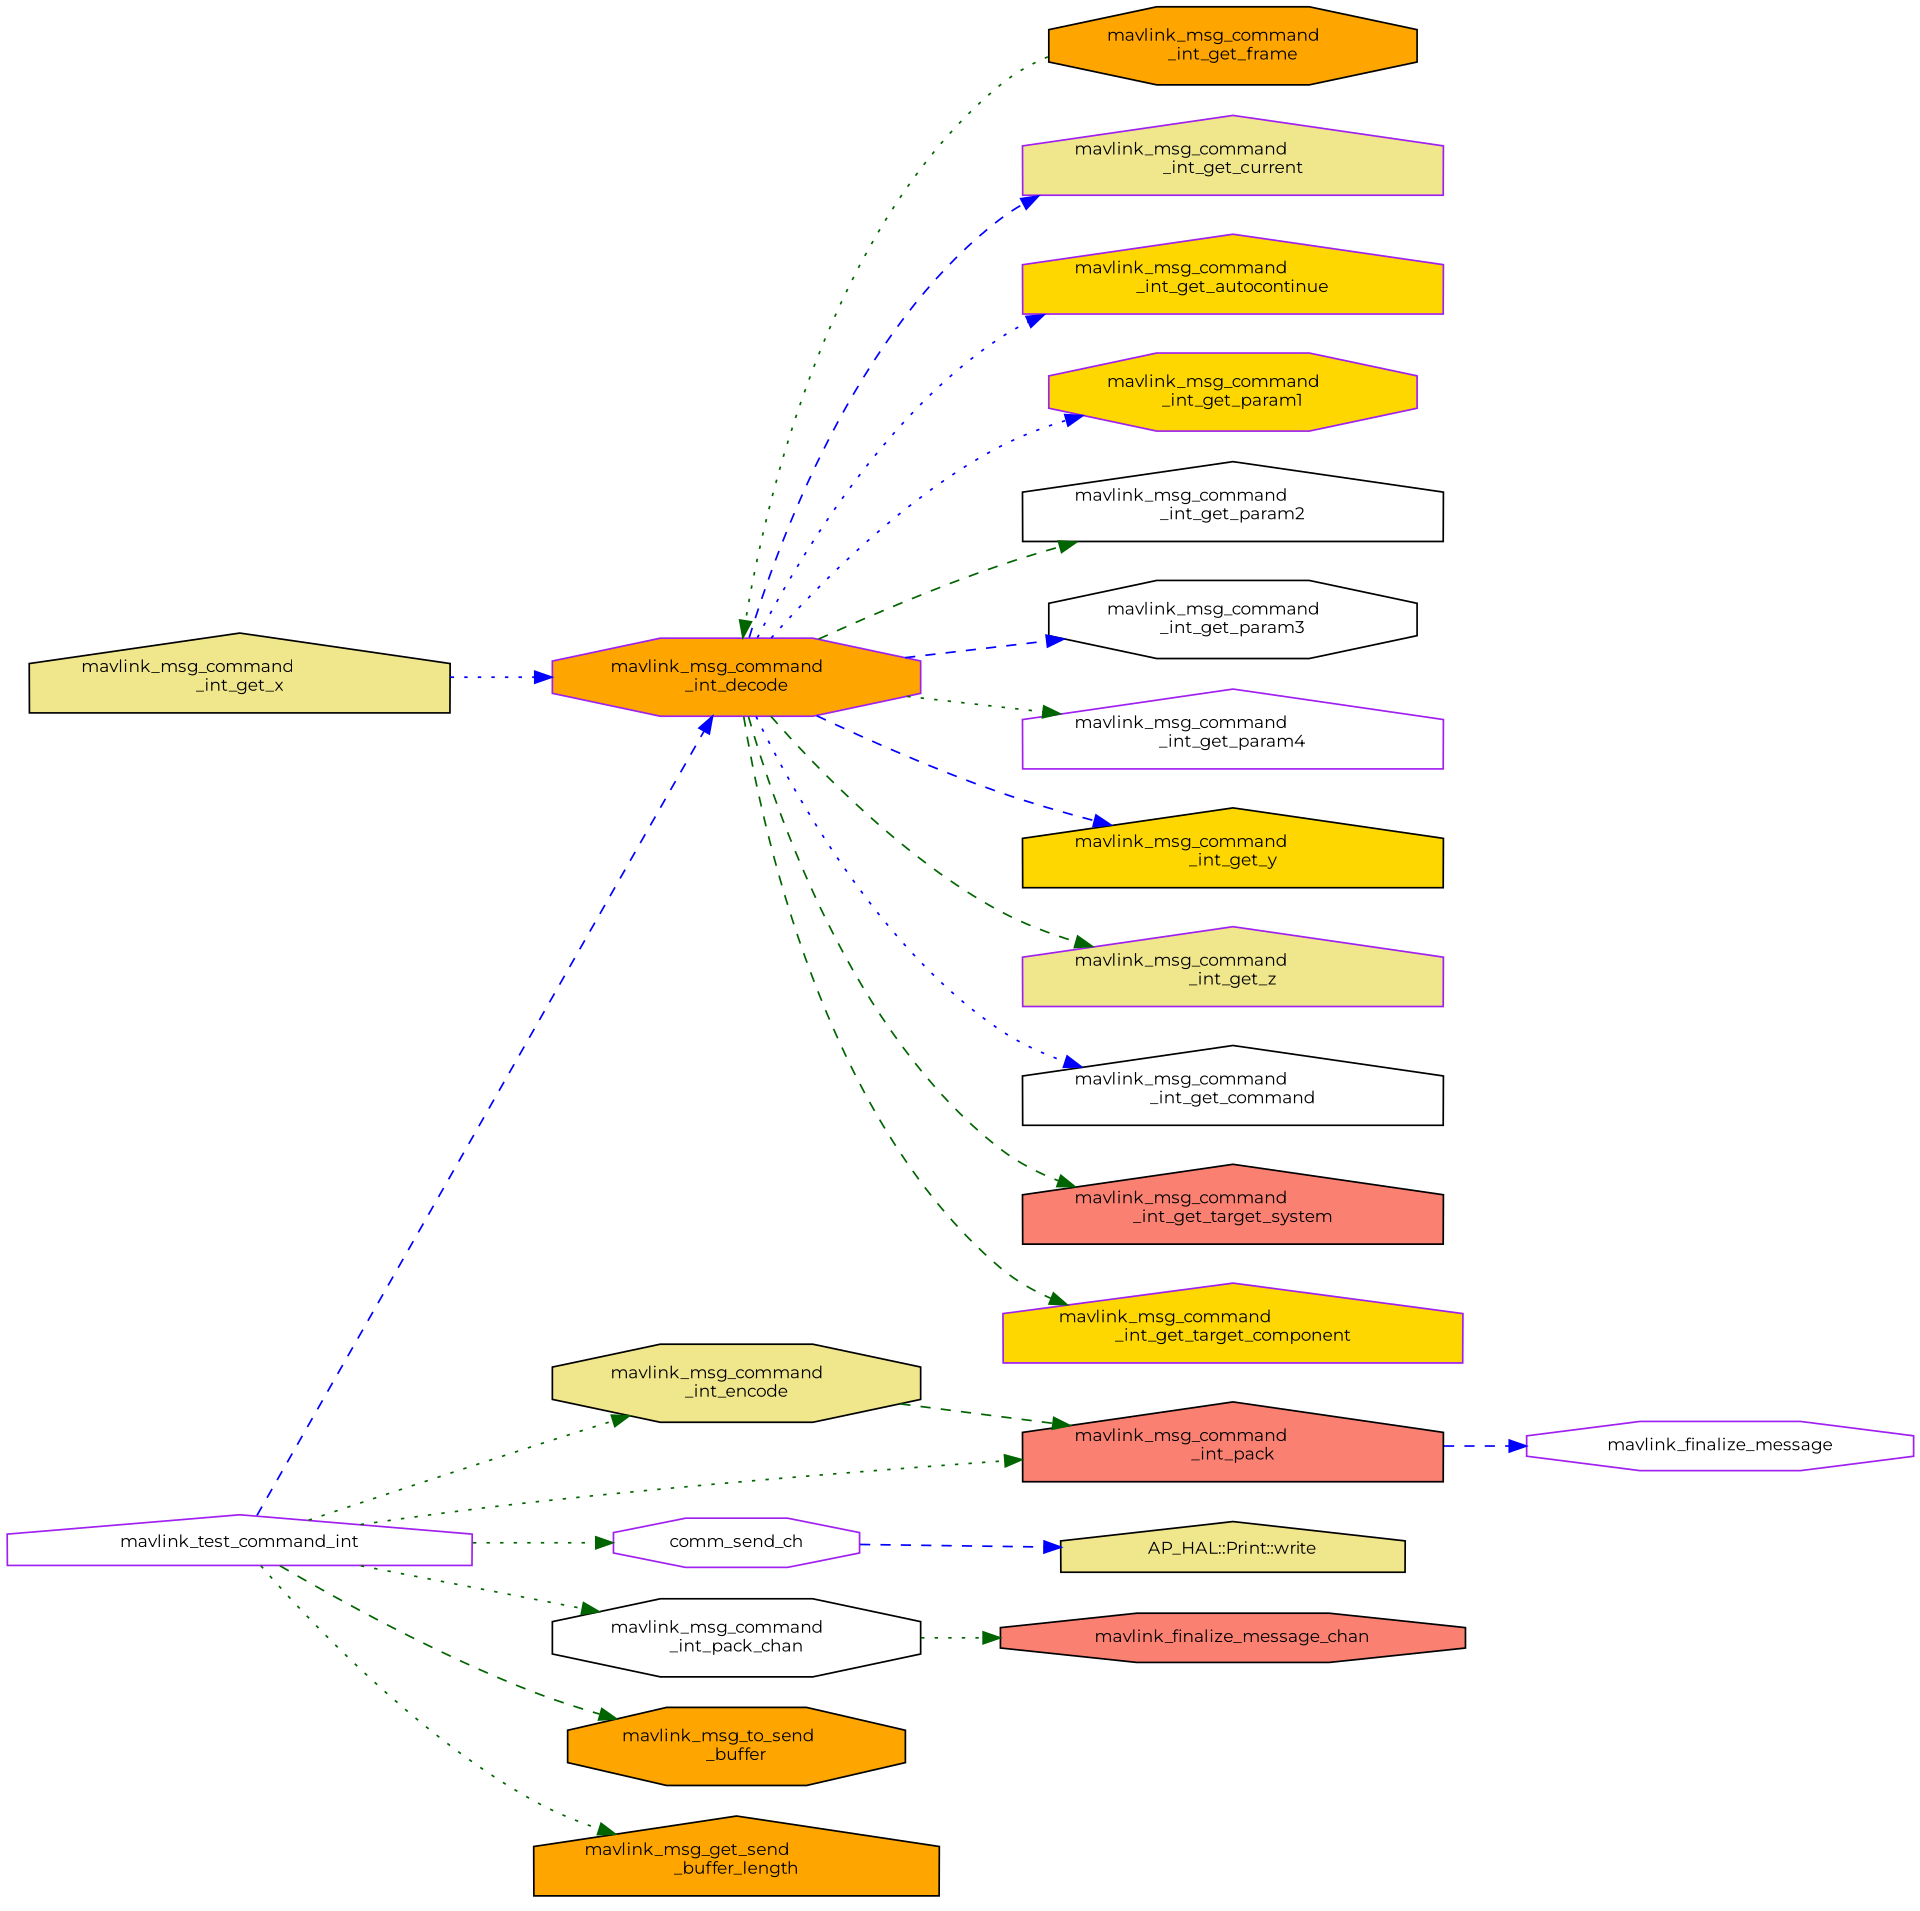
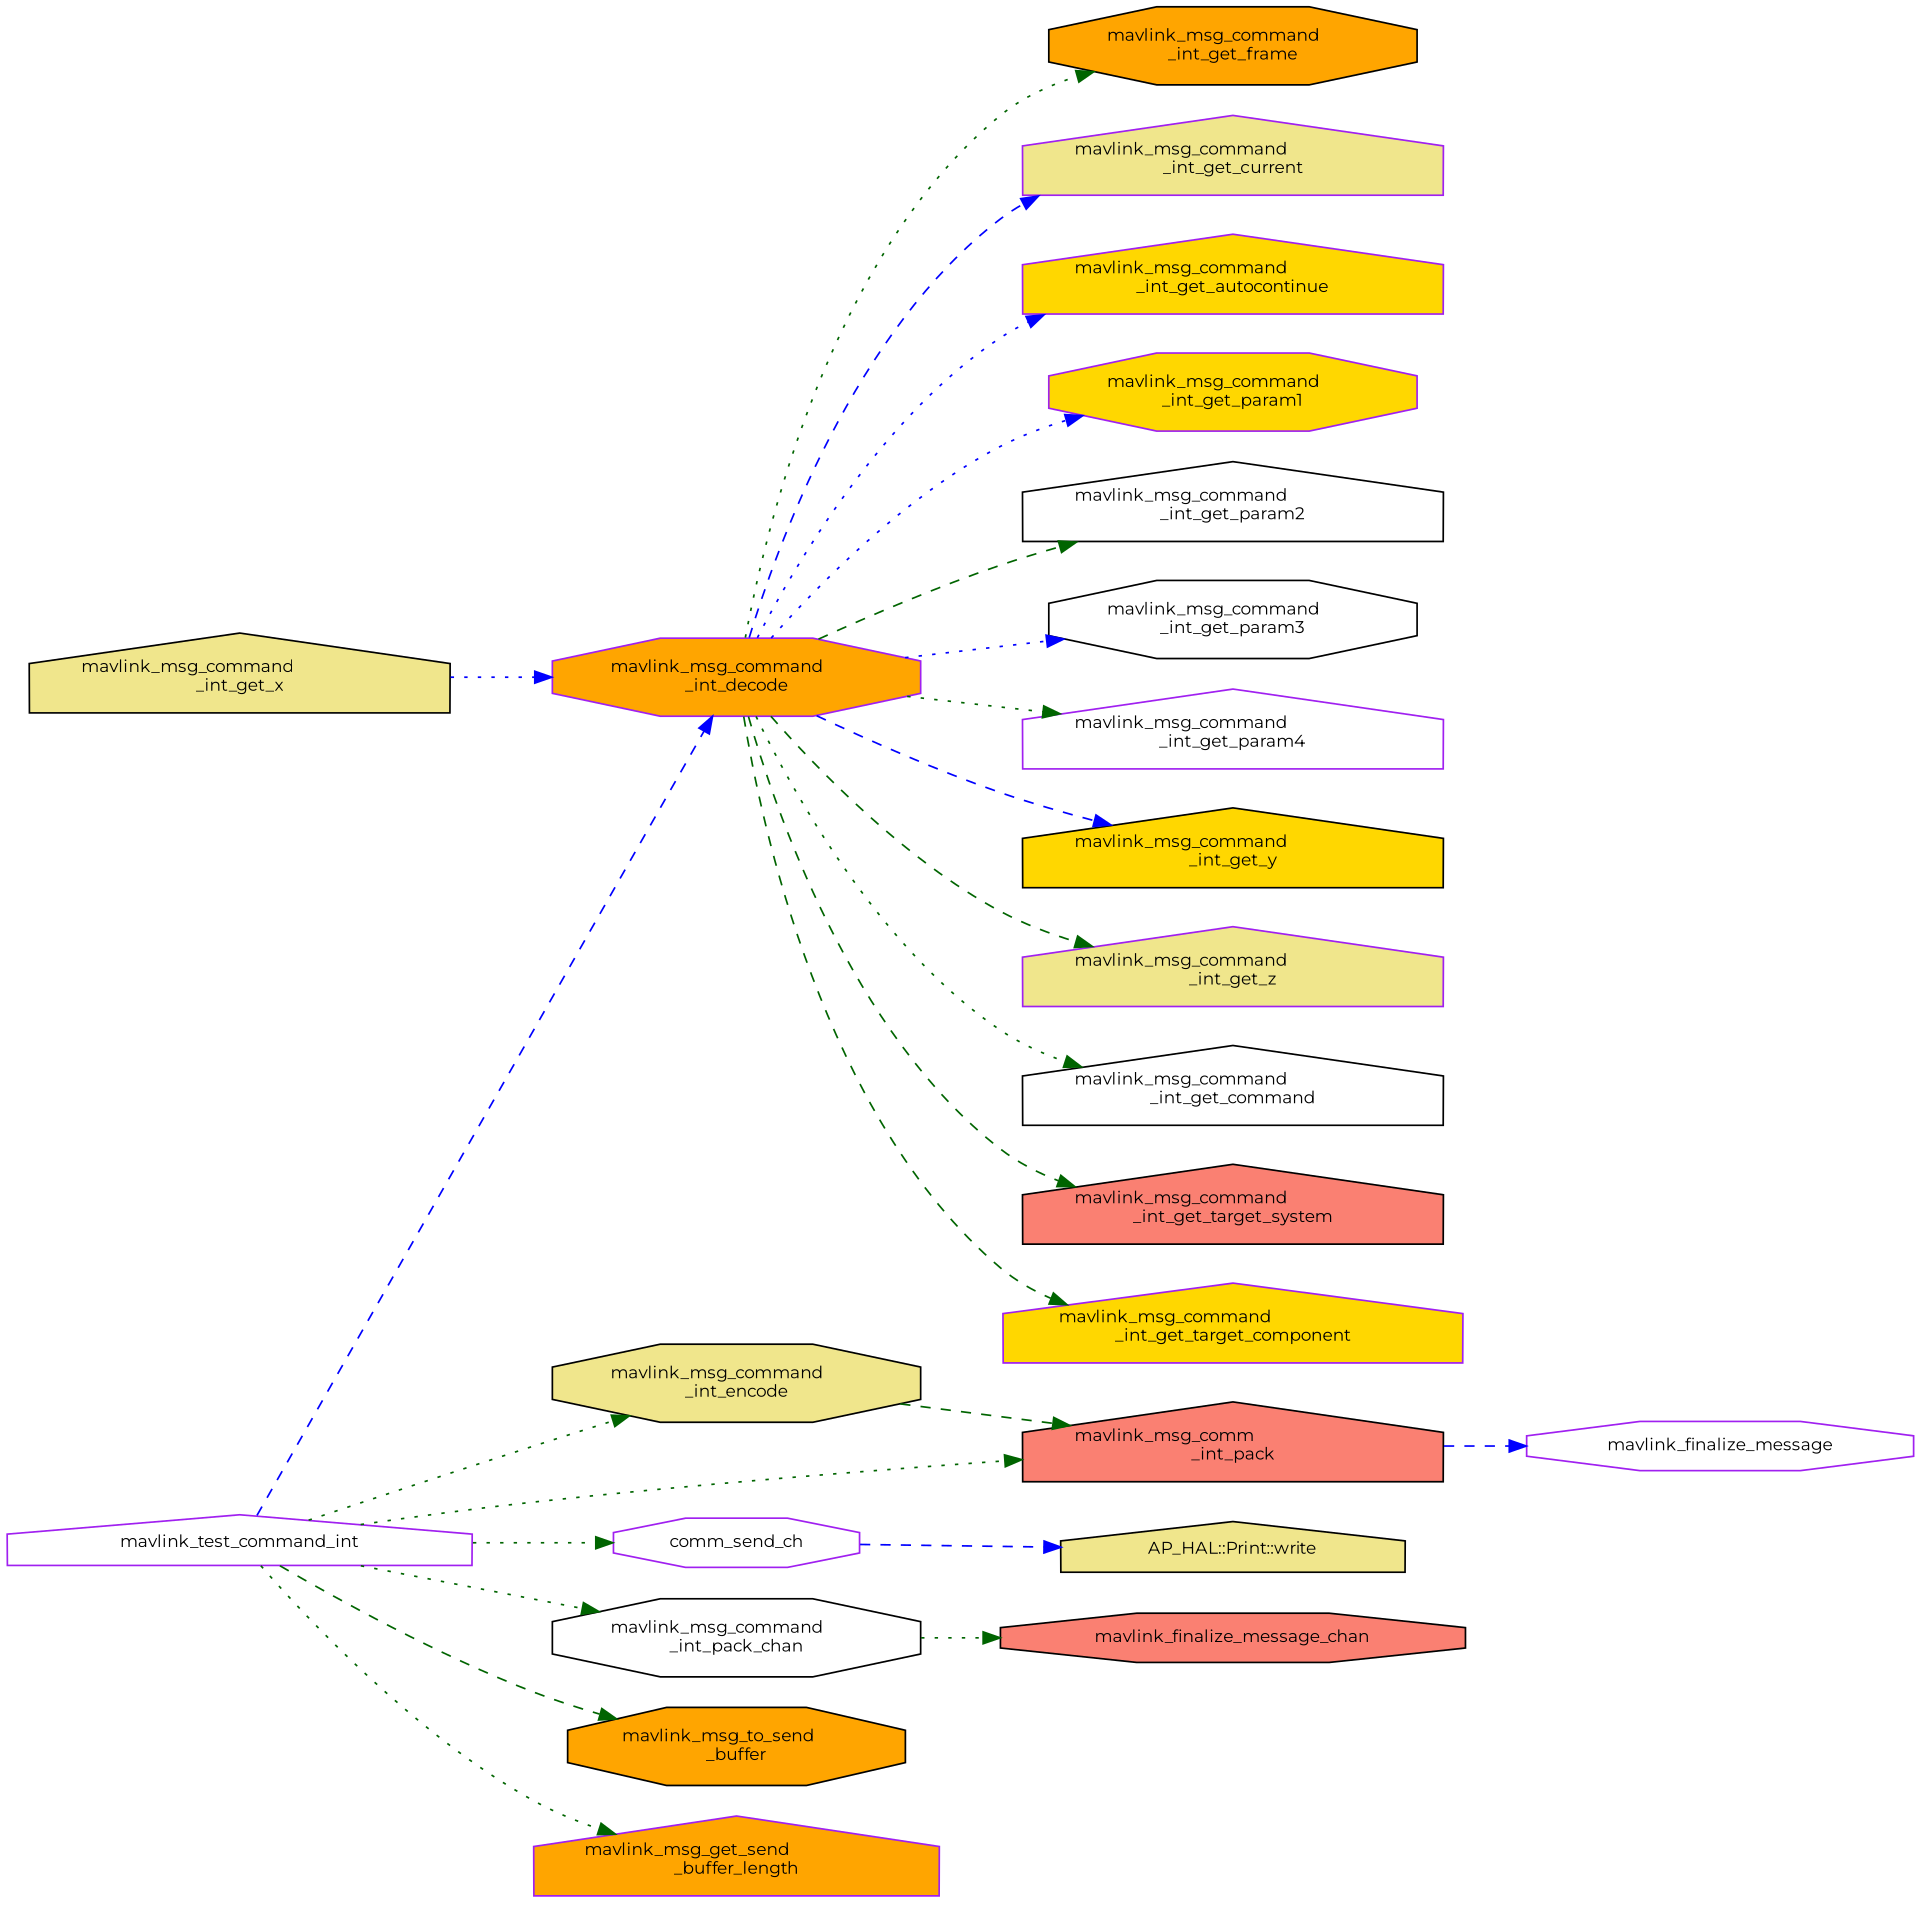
edge "mavlink_msg_command _int_get_frame" -> "mavlink_msg_command _int_decode": reversed
edge "mavlink_msg_command _int_decode" -> "mavlink_msg_command _int_get_param3": style dashed -> dotted
edge "mavlink_msg_command _int_decode" -> "mavlink_msg_command _int_get_command": color blue -> darkgreen
node "mavlink_msg_command _int_pack": label "mavlink_msg_command _int_pack" -> "mavlink_msg_comm _int_pack"
node "mavlink_msg_get_send _buffer_length": color black -> purple
